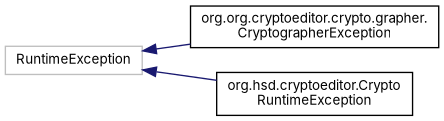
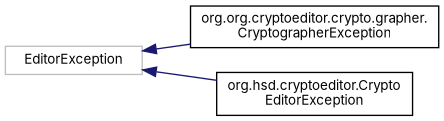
node "RuntimeException": label "RuntimeException" -> "EditorException"
node "org.hsd.cryptoeditor.Crypto RuntimeException": label "org.hsd.cryptoeditor.Crypto RuntimeException" -> "org.hsd.cryptoeditor.Crypto EditorException"
